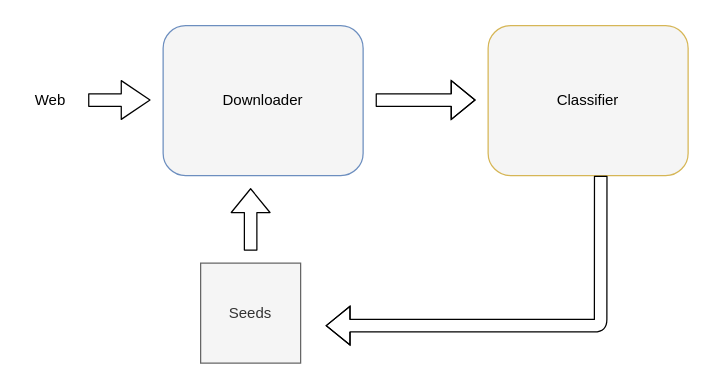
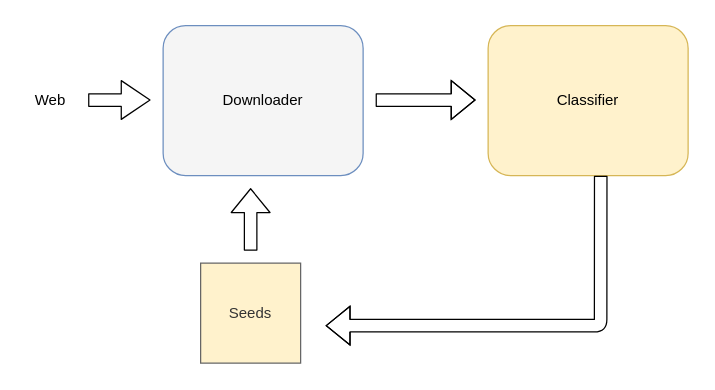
node "Classifier": fillcolor #f5f5f5 -> #fff2cc
node "Seeds": fillcolor #f5f5f5 -> #fff2cc
